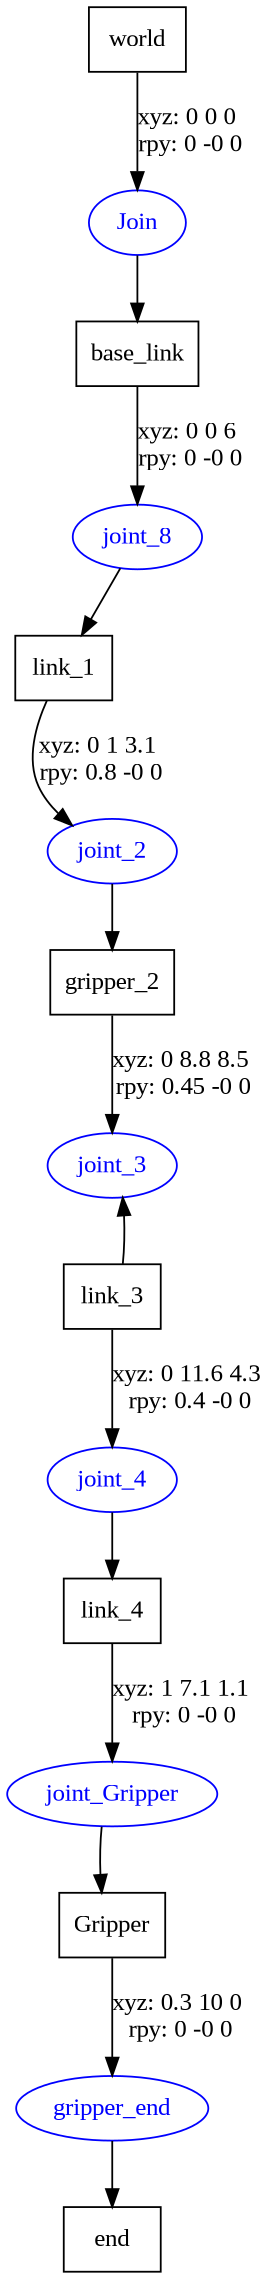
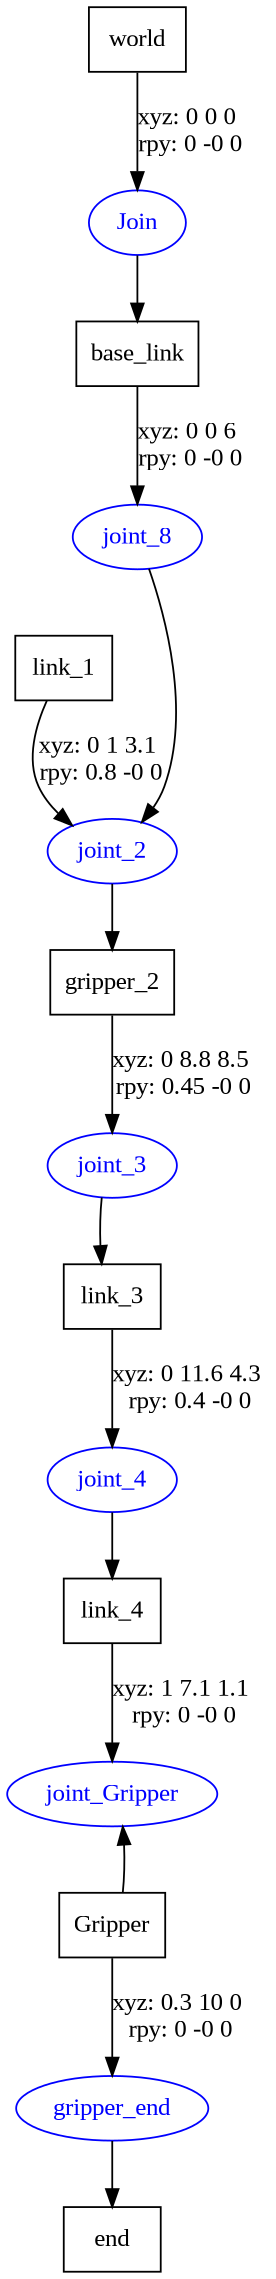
edge "joint_8" -> "link_1": now "joint_8" -> "joint_2"
edge "link_3" -> "joint_3": reversed
edge "joint_Gripper" -> "Gripper": reversed
